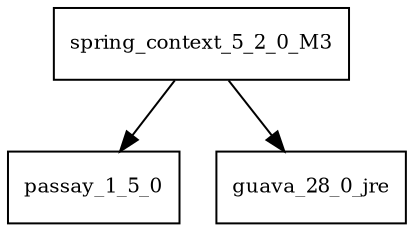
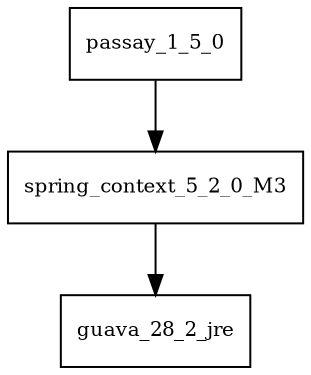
edge "spring_context_5_2_0_M3" -> "passay_1_5_0": reversed
node "guava_28_0_jre": label "guava_28_0_jre" -> "guava_28_2_jre"
